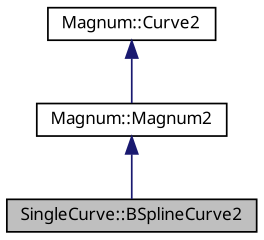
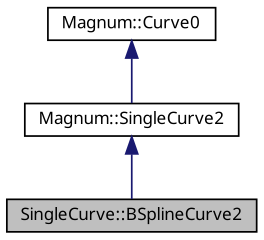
node "Magnum::Curve2": label "Magnum::Curve2" -> "Magnum::Curve0"
node "Magnum::Magnum2": label "Magnum::Magnum2" -> "Magnum::SingleCurve2"
